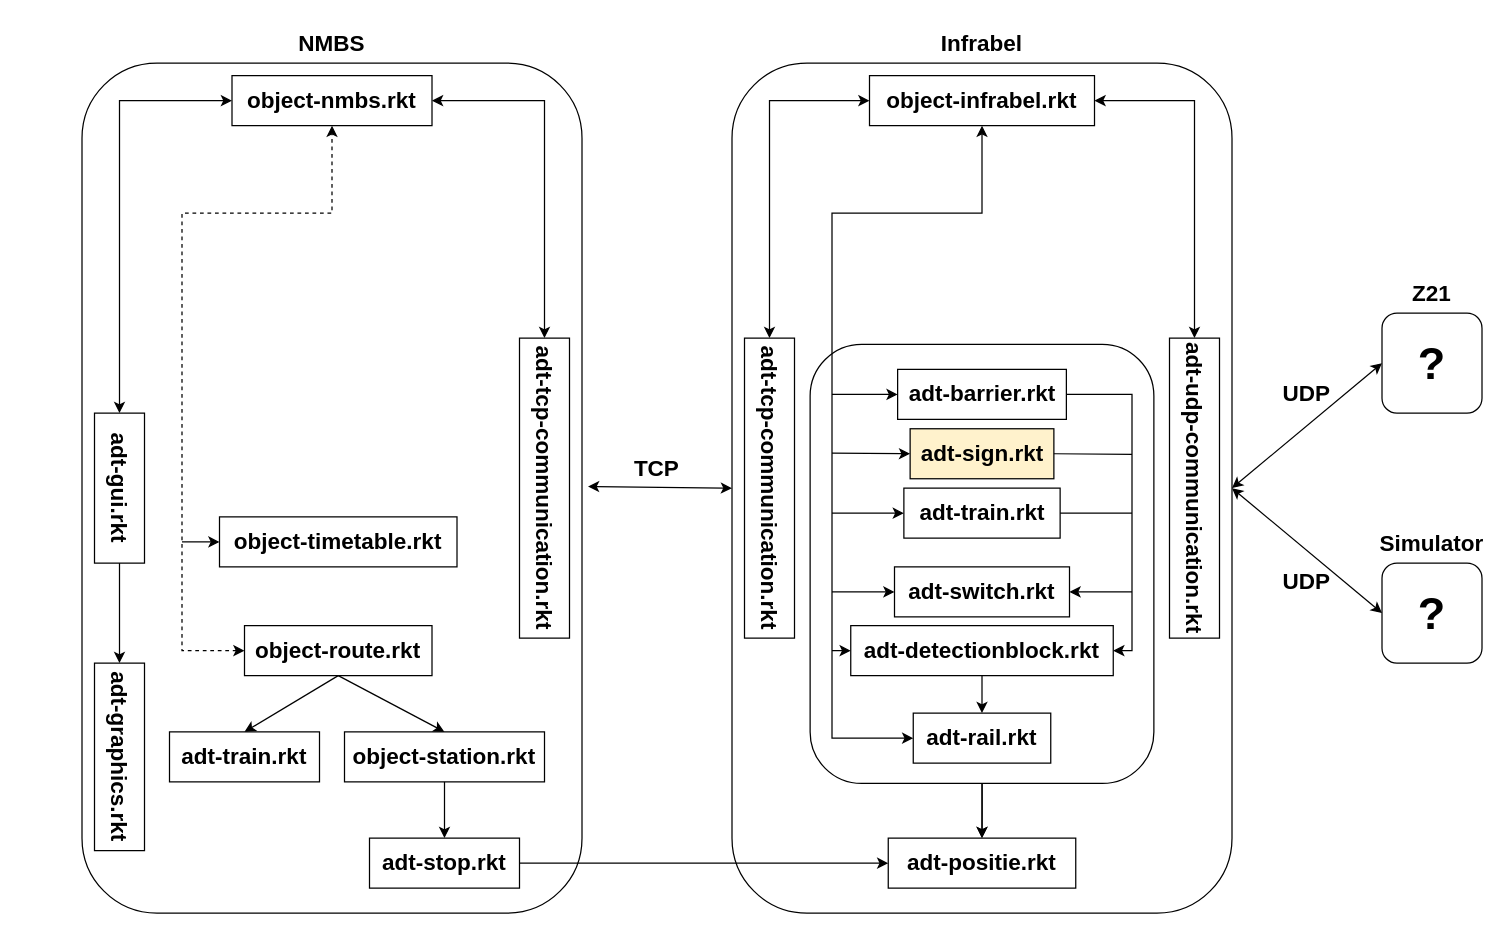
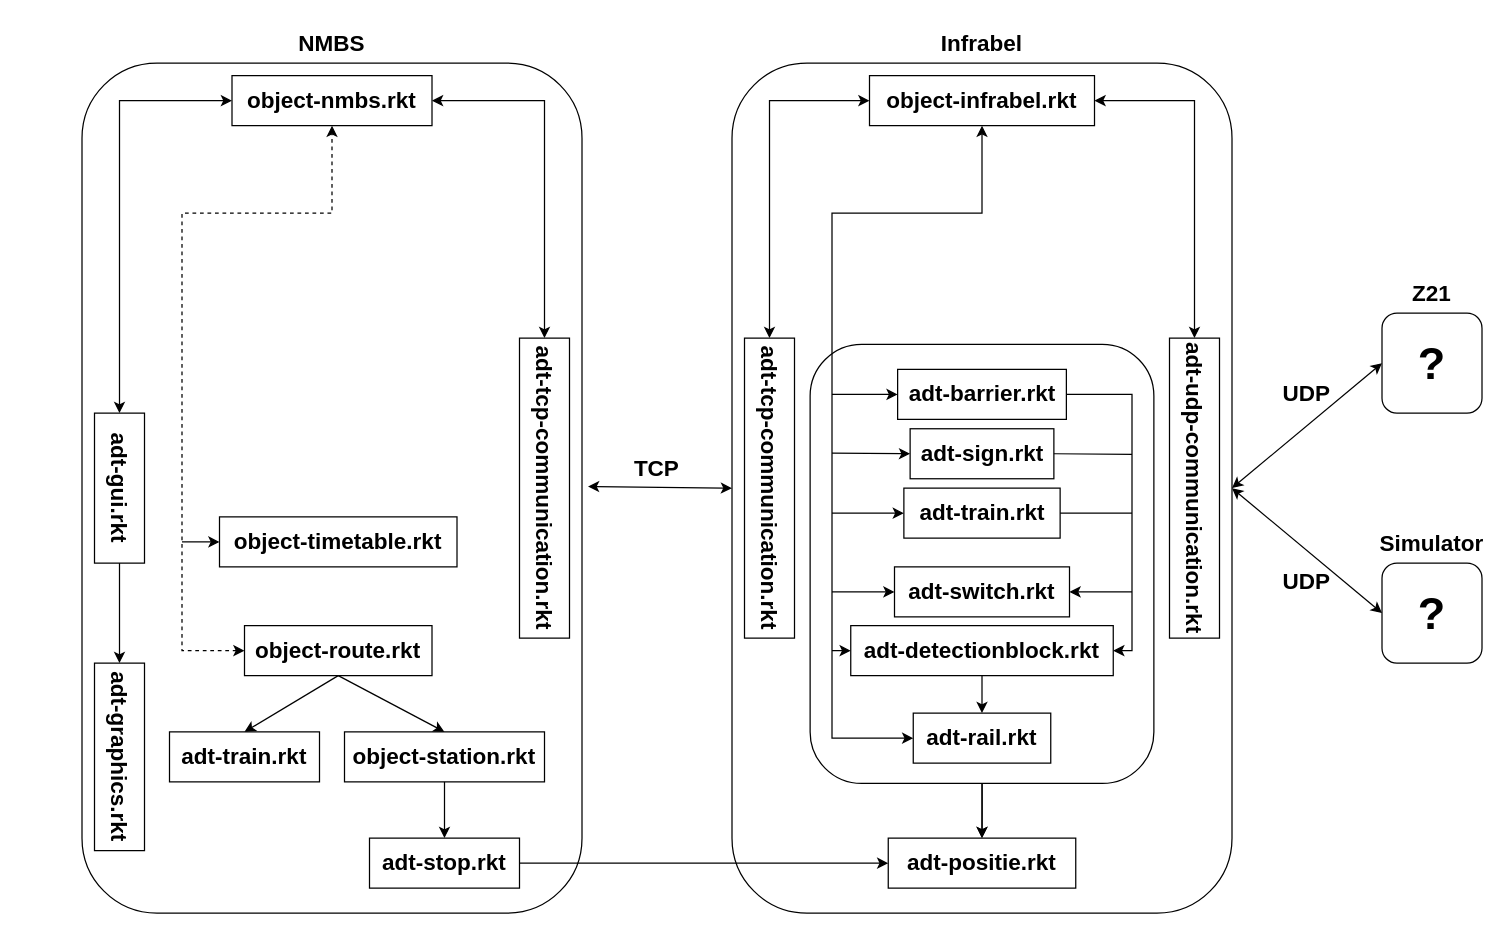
node "adt-sign.rkt": fillcolor #fff2cc -> #ffffff
